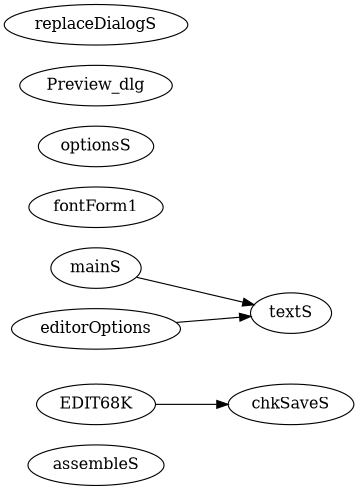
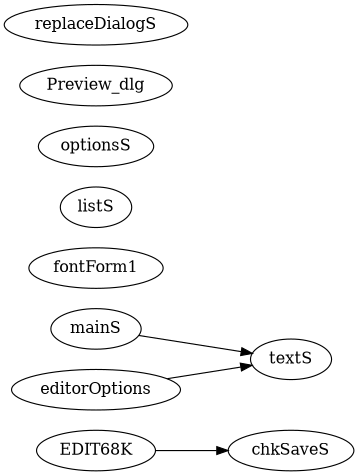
node "listS": added
node "assembleS": removed
